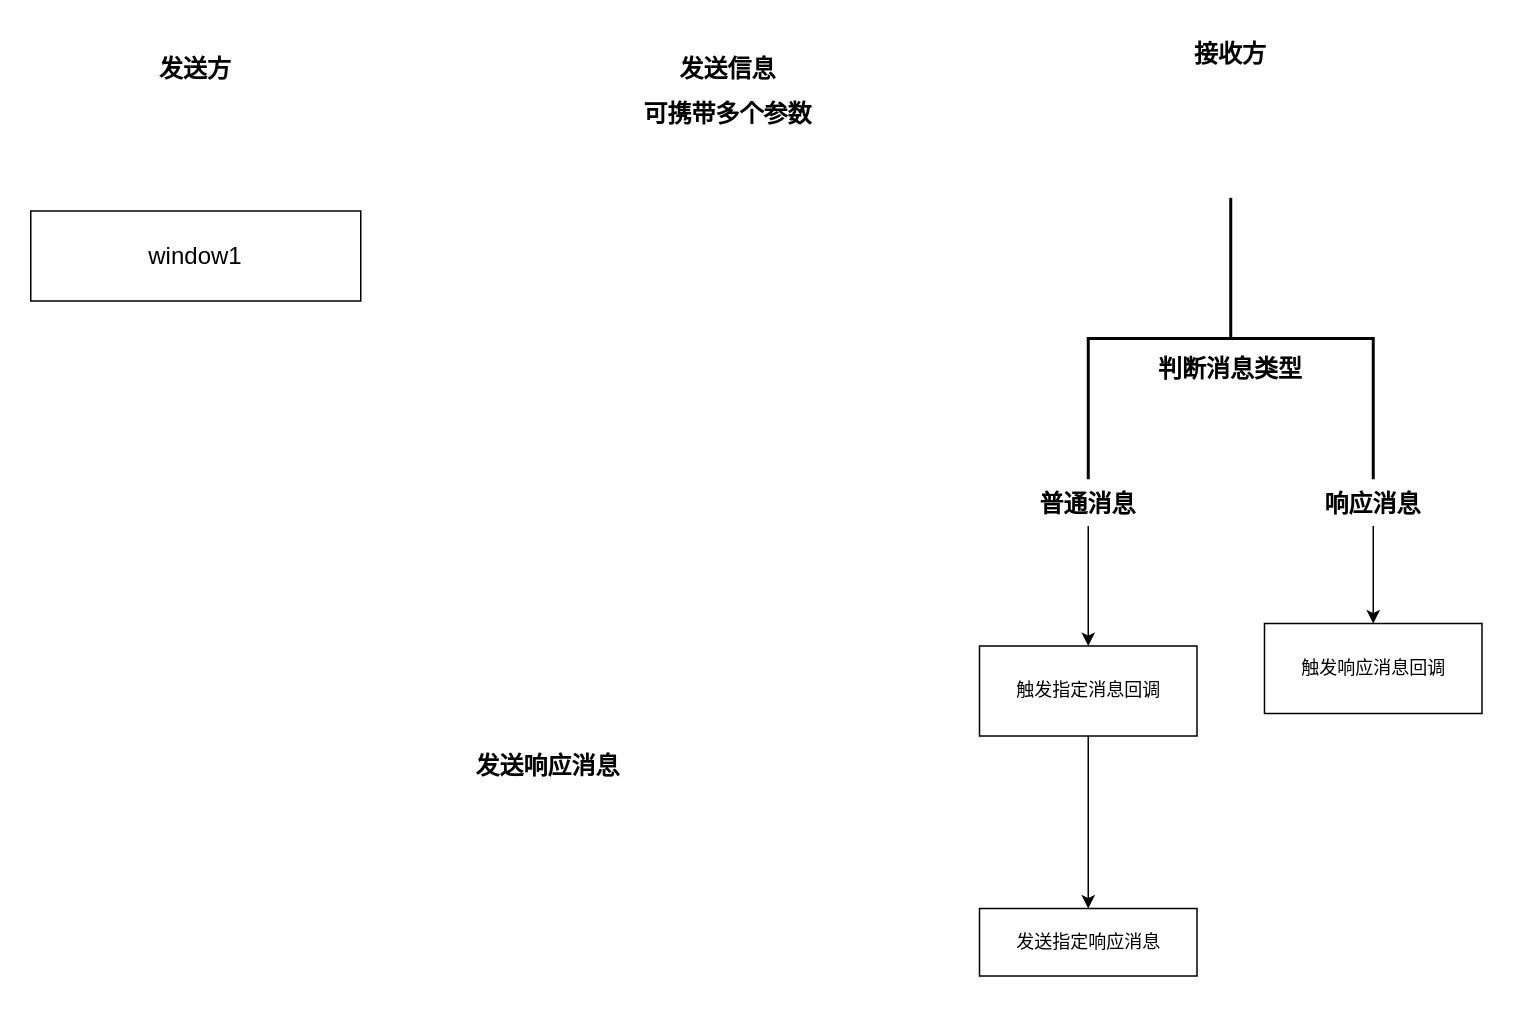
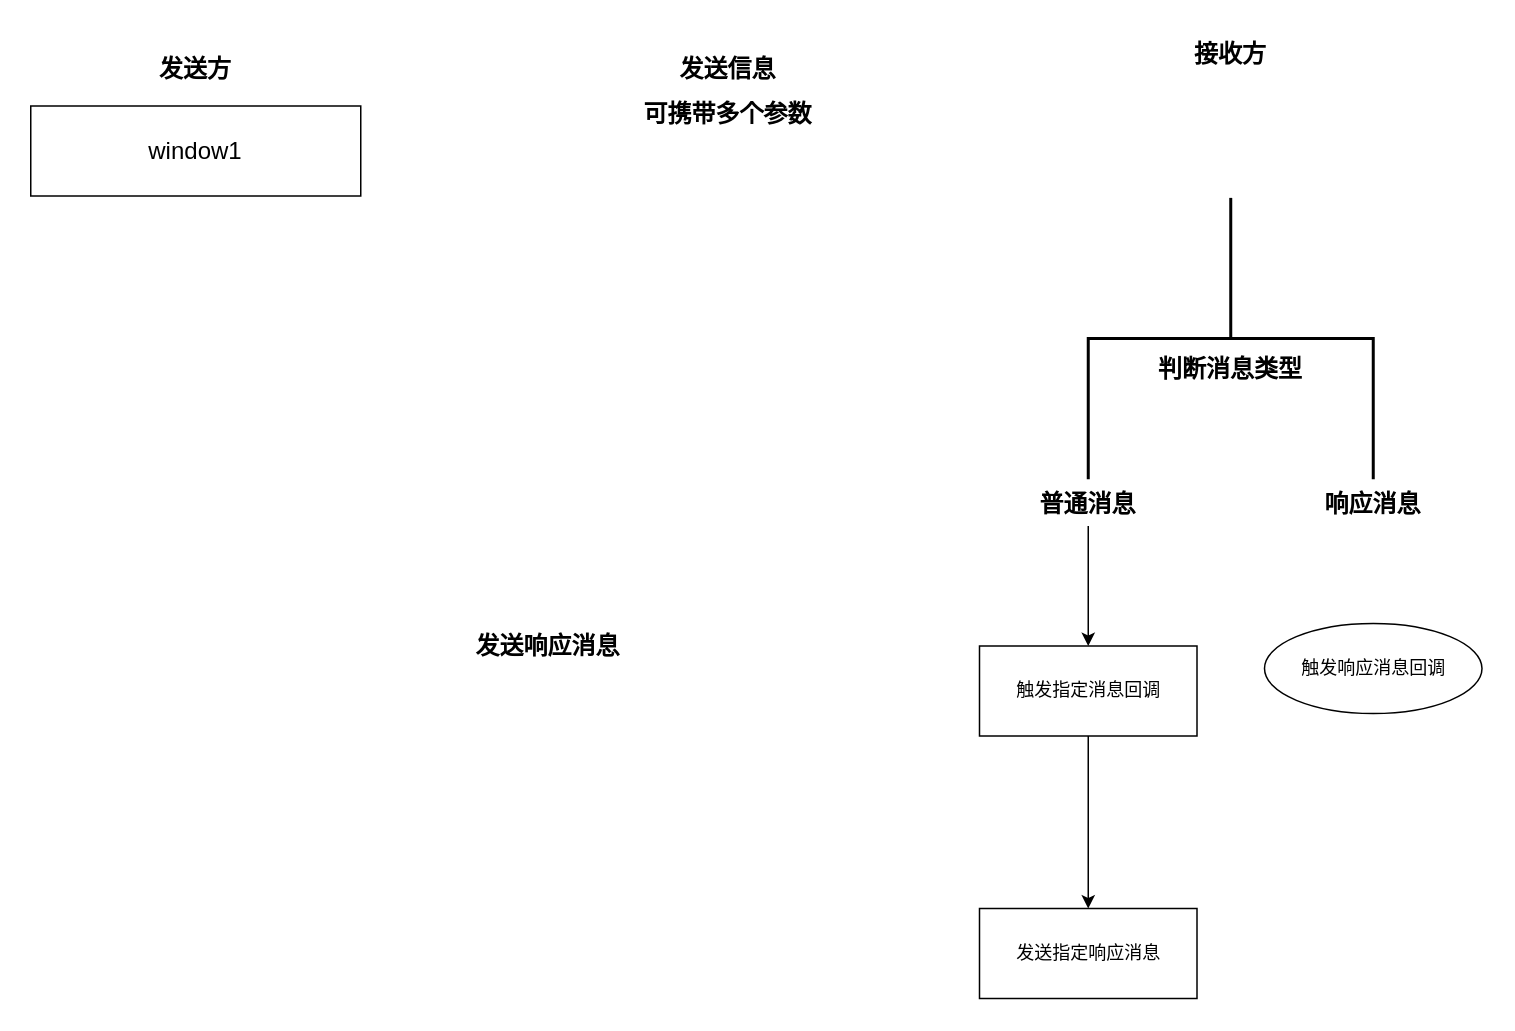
node "window1": moved (196, 256) -> (196, 151)
edge "响应消息" -> "触发响应消息回调": removed
node "触发响应消息回调": shape rectangle -> ellipse
node "发送响应消息": moved (548, 766) -> (548, 646)
node "发送指定响应消息": size 218x68 -> 218x90
